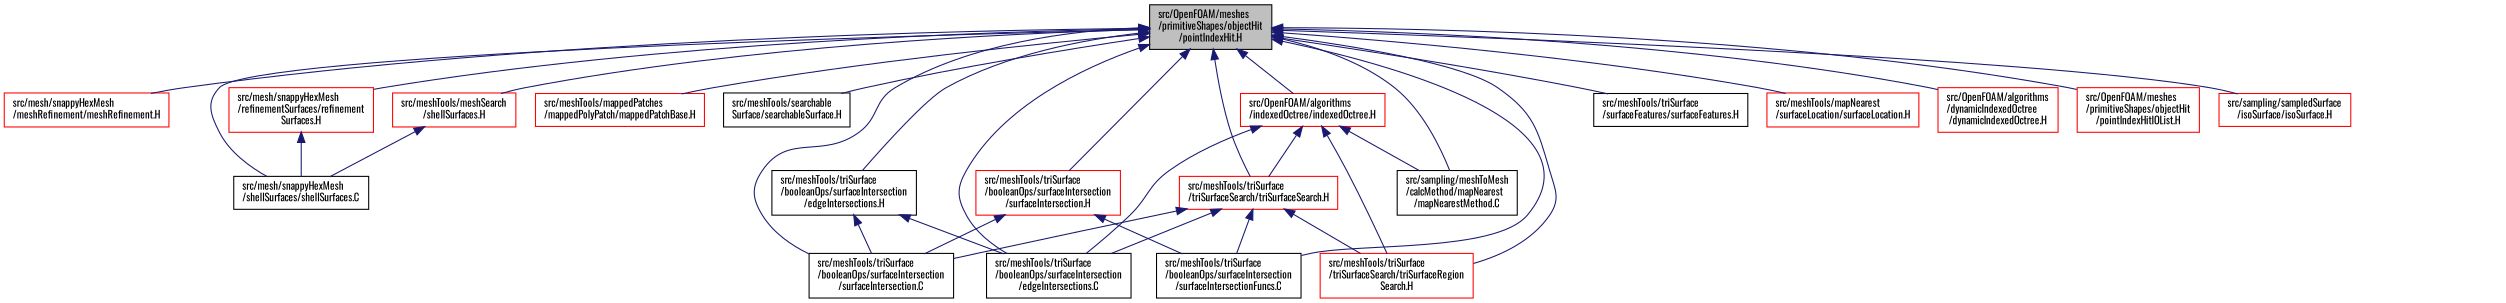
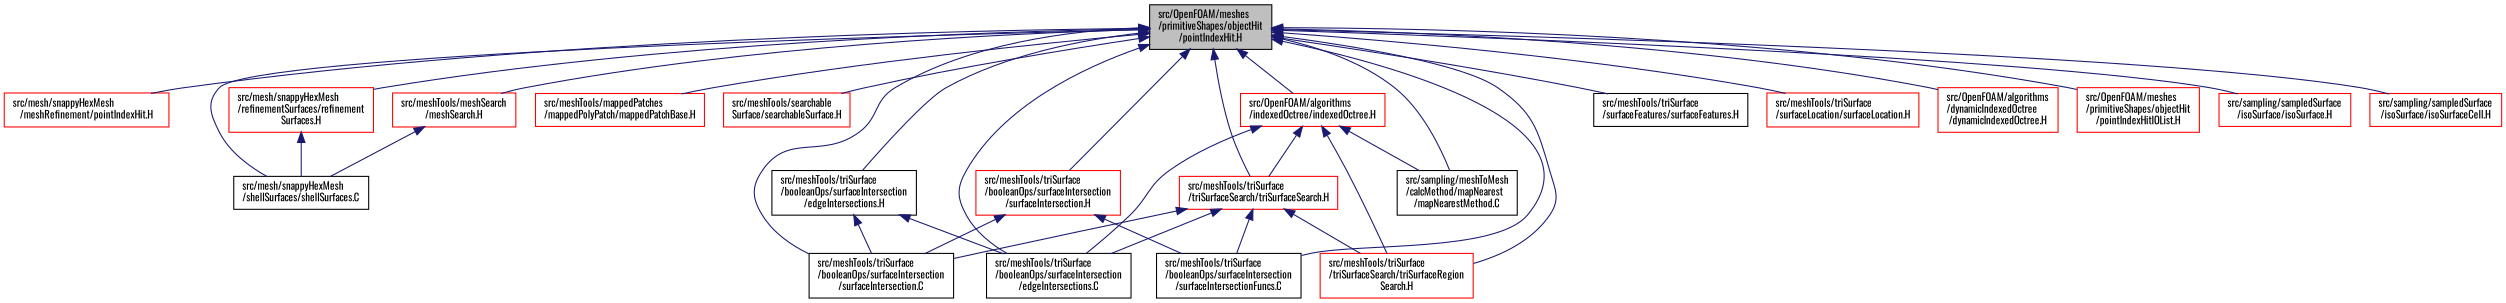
node "src/mesh/snappyHexMesh /meshRefinement/meshRefinement.H": label "src/mesh/snappyHexMesh /meshRefinement/meshRefinement.H" -> "src/mesh/snappyHexMesh /meshRefinement/pointIndexHit.H"
node "src/meshTools/meshSearch /shellSurfaces.H": label "src/meshTools/meshSearch /shellSurfaces.H" -> "src/meshTools/meshSearch /meshSearch.H"
node "src/meshTools/searchable Surface/searchableSurface.H": color black -> red
node "src/meshTools/mapNearest /surfaceLocation/surfaceLocation.H": label "src/meshTools/mapNearest /surfaceLocation/surfaceLocation.H" -> "src/meshTools/triSurface /surfaceLocation/surfaceLocation.H"
node "src/sampling/sampledSurface /isoSurface/isoSurfaceCell.H": added
